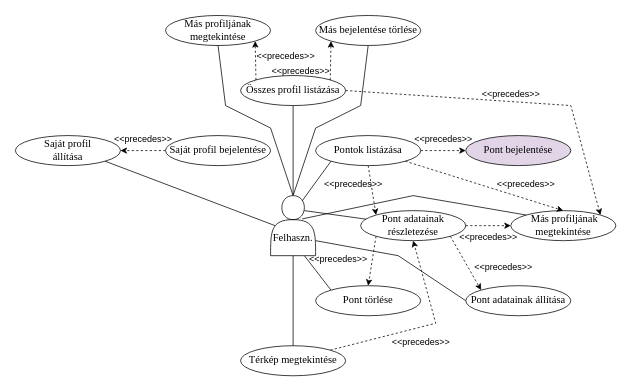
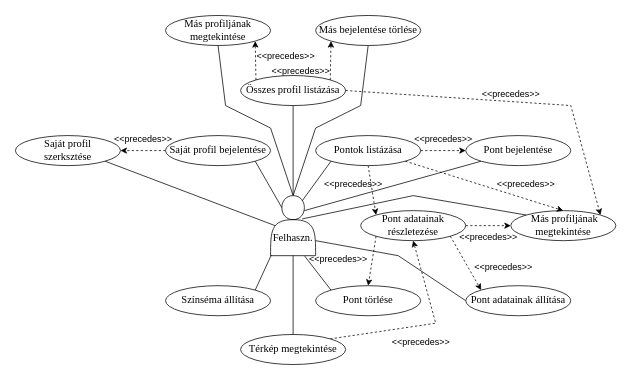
node "Saját profil állítása": label "Saját profil állítása" -> "Saját profil szerksztése"
node "Pont bejelentése": fillcolor #e1d5e7 -> #ffffff
edge "Saját profil bejelentése" -- "Felhaszn.": added
edge "Felhaszn." -- "Pont adatainak részletezése": now "Felhaszn." -- "Pont bejelentése"
edge "Felhaszn." -- "Színséma állítása": added
node "Színséma állítása": added
node "Térkép megtekintése": moved (293, 360) -> (293, 349)
